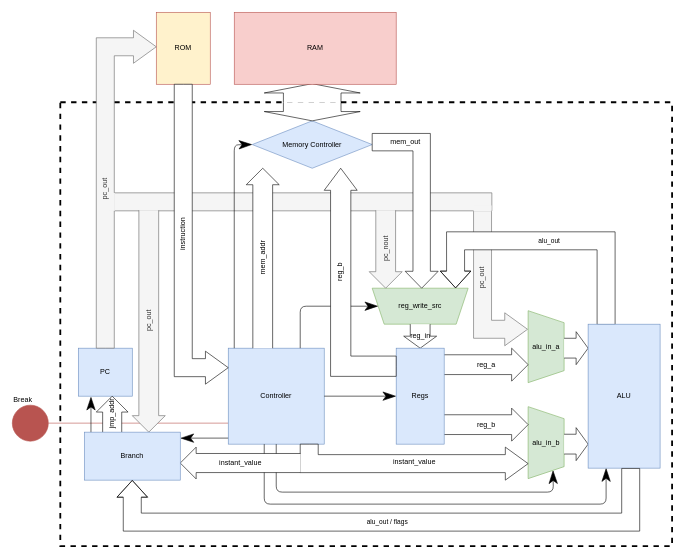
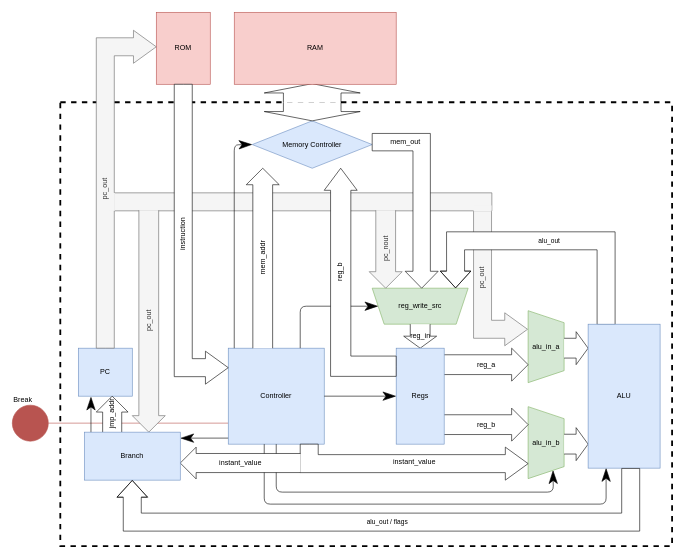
node "ROM": fillcolor #fff2cc -> #f8cecc
